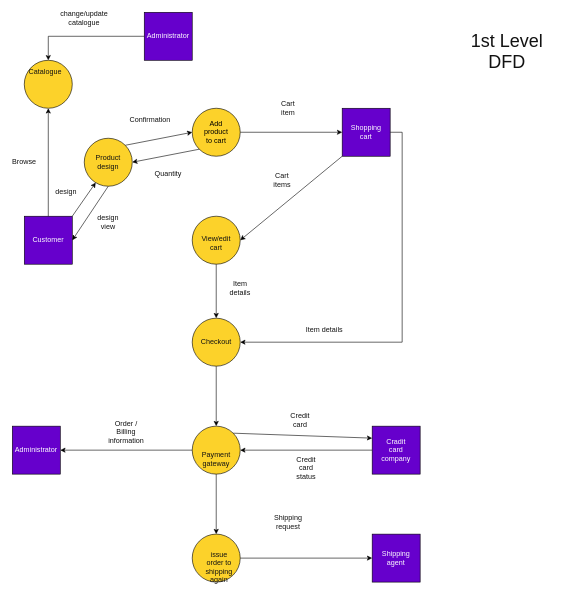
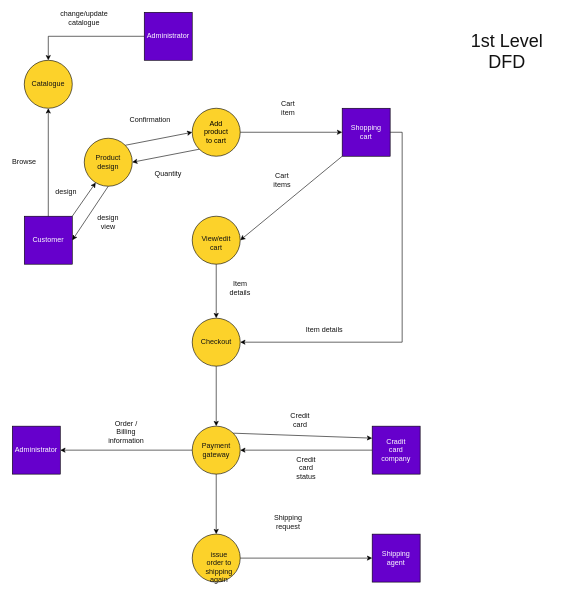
node "Catalogue": moved (45, 72) -> (48, 84)
node "Payment gateway": moved (216, 459) -> (216, 450)
